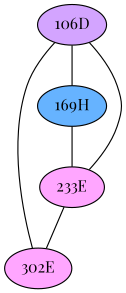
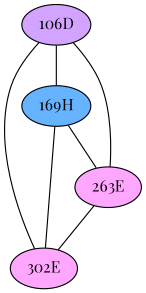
edge "169H" -- "302E": added
node "233E": label "233E" -> "263E"
